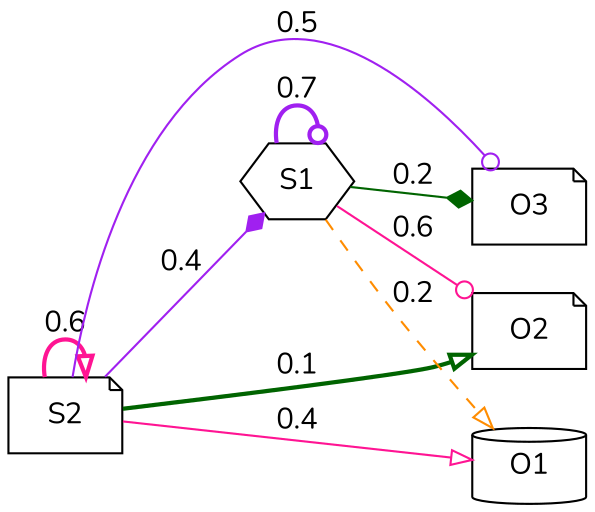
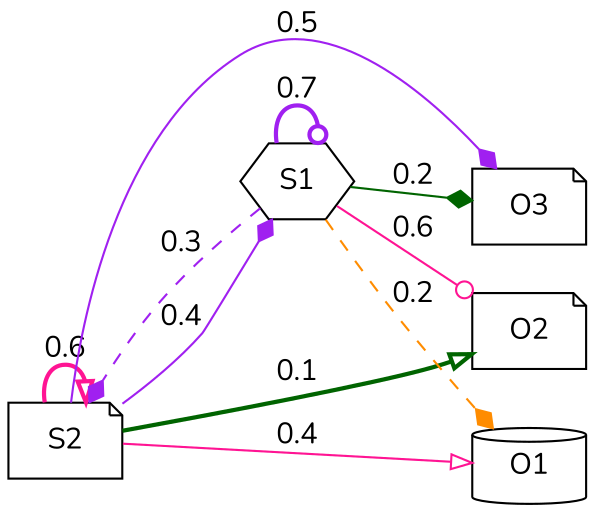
edge "S2" -> "O3": arrowhead odot -> diamond
edge "S1" -> "S2": added, label "0.3"
edge "S1" -> "O1": arrowhead onormal -> diamond
